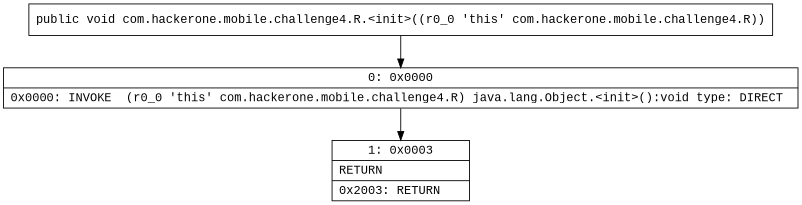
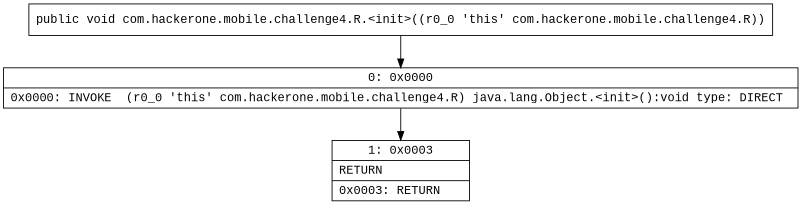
node "1: 0x0003": text "0x2003: RETURN" -> "0x0003: RETURN"
